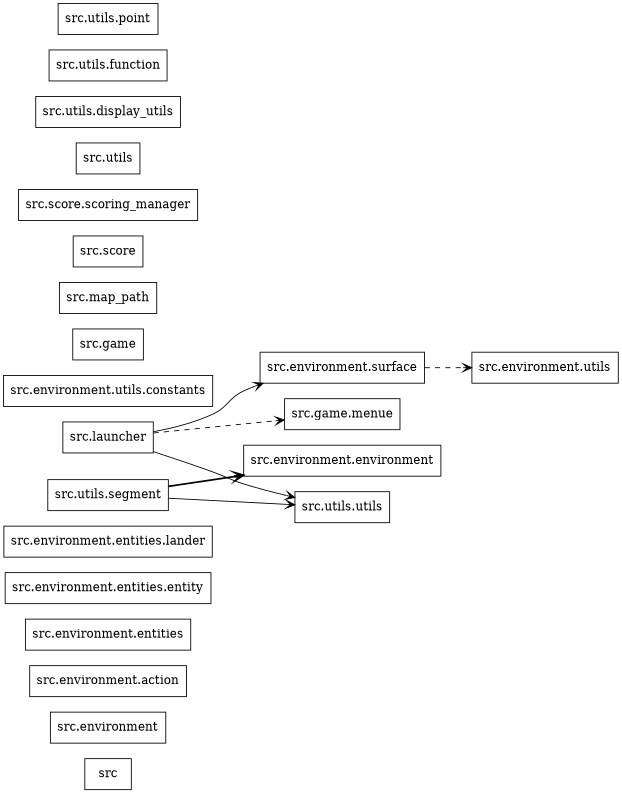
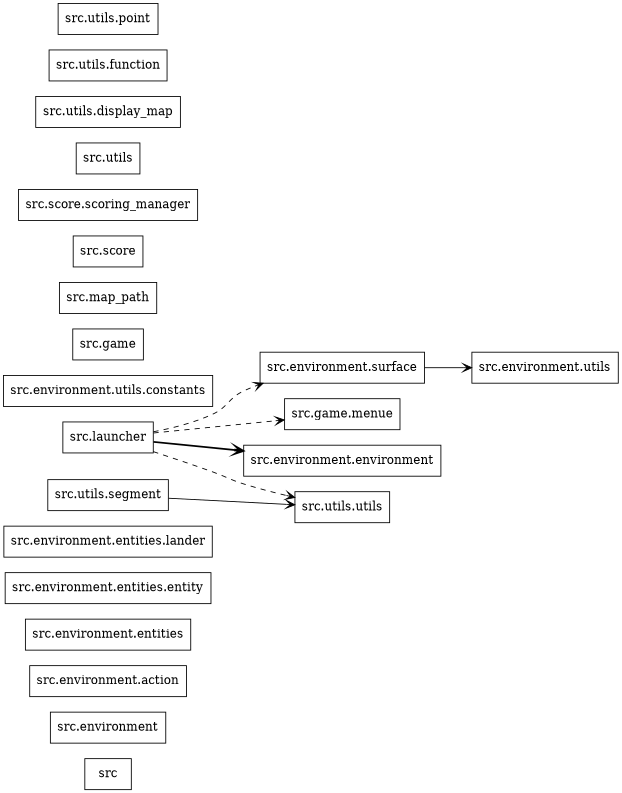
node "src.utils.display_utils": label "src.utils.display_utils" -> "src.utils.display_map"
edge "src.environment.surface" -> "src.environment.utils": style dashed -> solid
edge "src.launcher" -> "src.environment.surface": style solid -> dashed
edge "src.launcher" -> "src.utils.utils": style solid -> dashed
edge "src.utils.segment" -> "src.environment.environment": now "src.launcher" -> "src.environment.environment"
